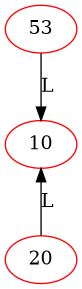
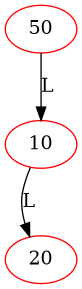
node "53": label "53" -> "50"
edge "20" -> "10": reversed
